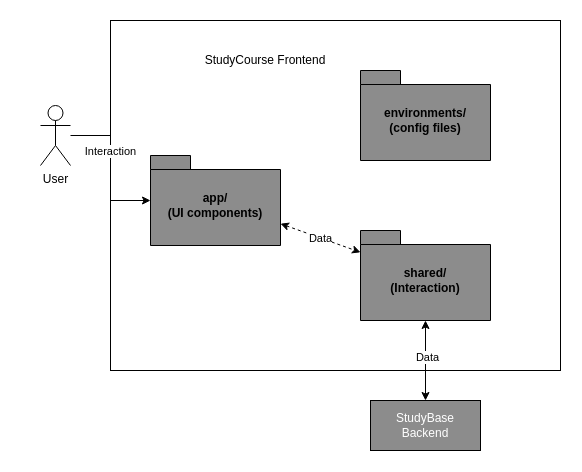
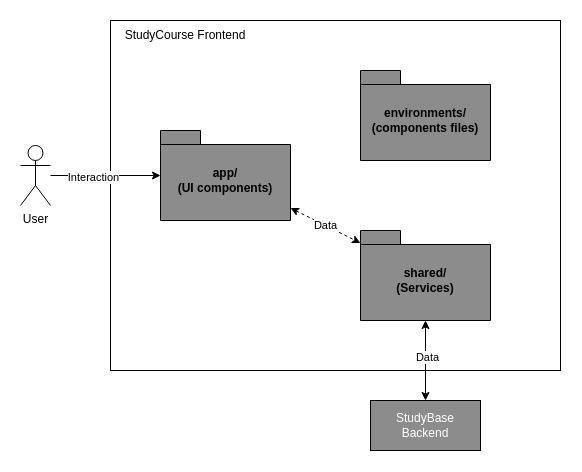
node "StudyCourse Frontend": moved (266, 61) -> (186, 36)
node "environments/ (config files)": label "environments/ (config files)" -> "environments/ (components files)"
node "User": moved (56, 136) -> (36, 176)
node "app/ (UI components)": moved (216, 201) -> (226, 176)
node "shared/ (Interaction)": label "shared/ (Interaction)" -> "shared/ (Services)"
